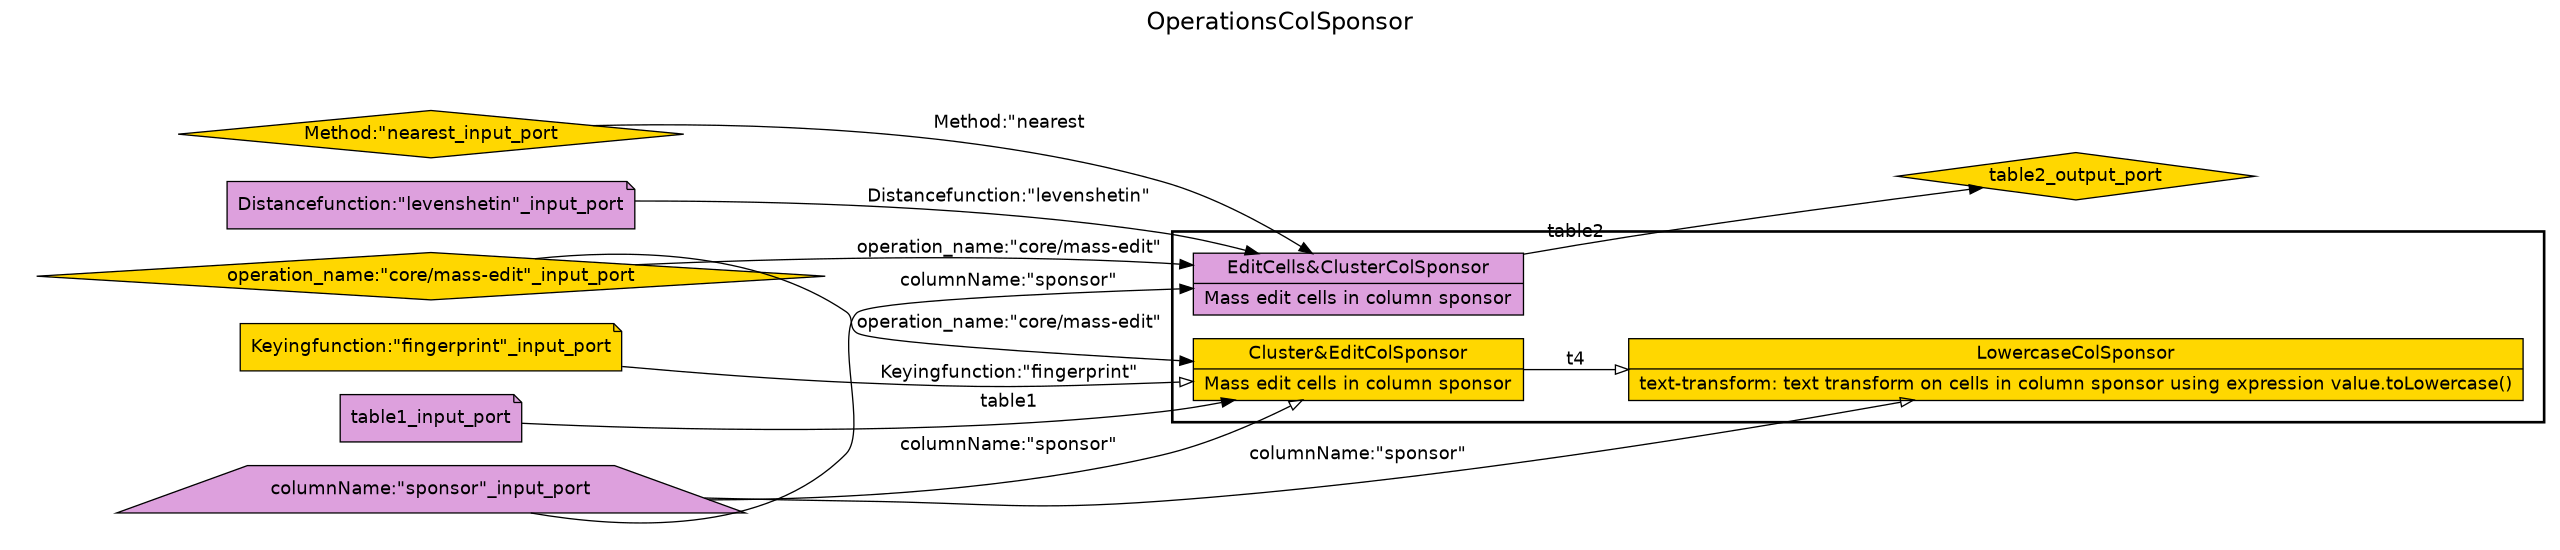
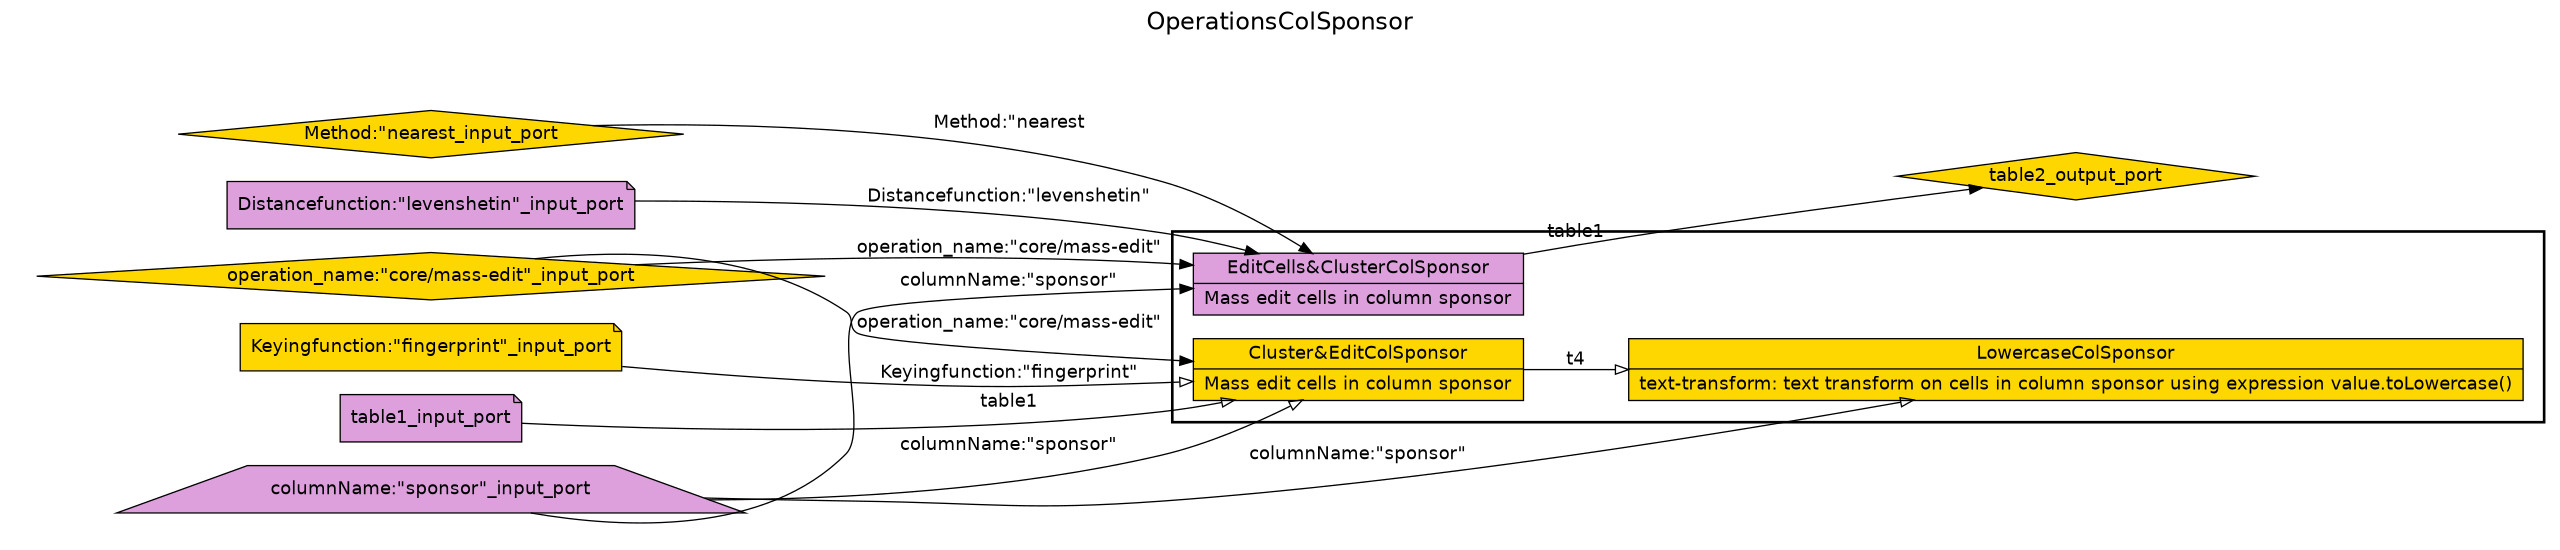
edge "EditCells&ClusterColSponsor" -> "table2_output_port": label "table2" -> "table1"
edge "table1_input_port" -> "Cluster&EditColSponsor": arrowhead normal -> onormal
